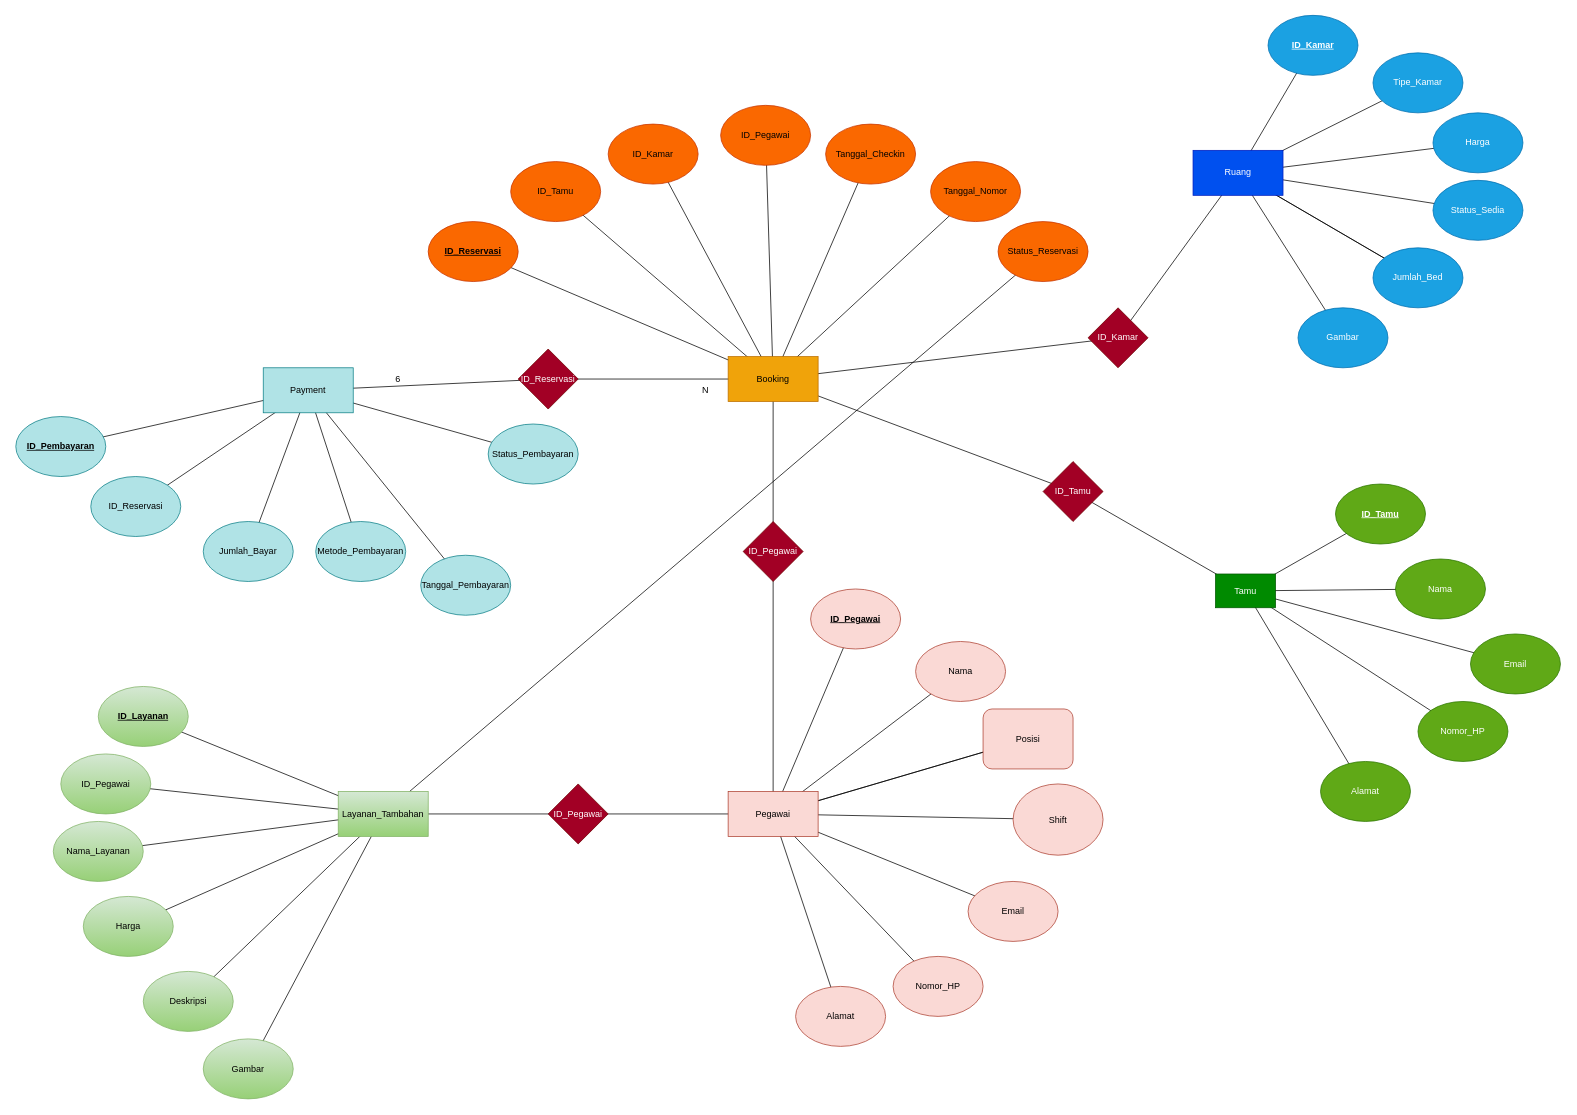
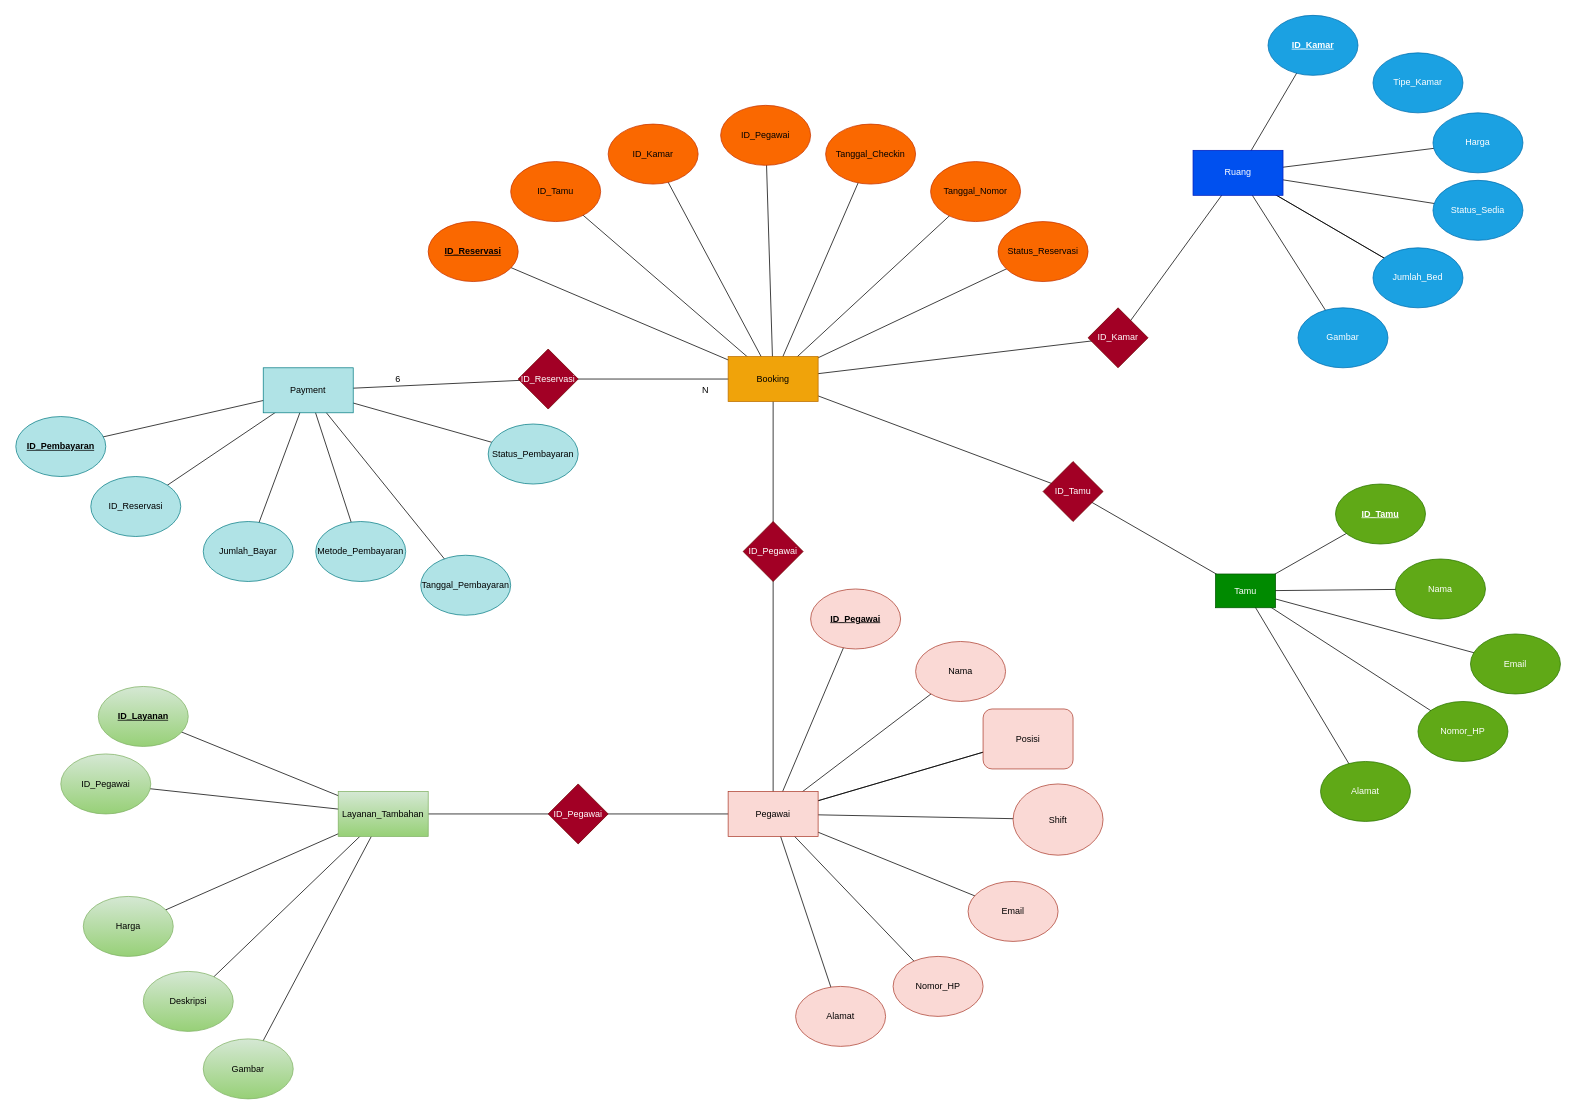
edge "Tipe_Kamar" -- "Ruang": removed
edge "Status_Reservasi" -- "Layanan_Tambahan": now "Status_Reservasi" -- "Booking"
edge "Layanan_Tambahan" -- "Nama_Layanan": removed
node "Nama_Layanan": removed
